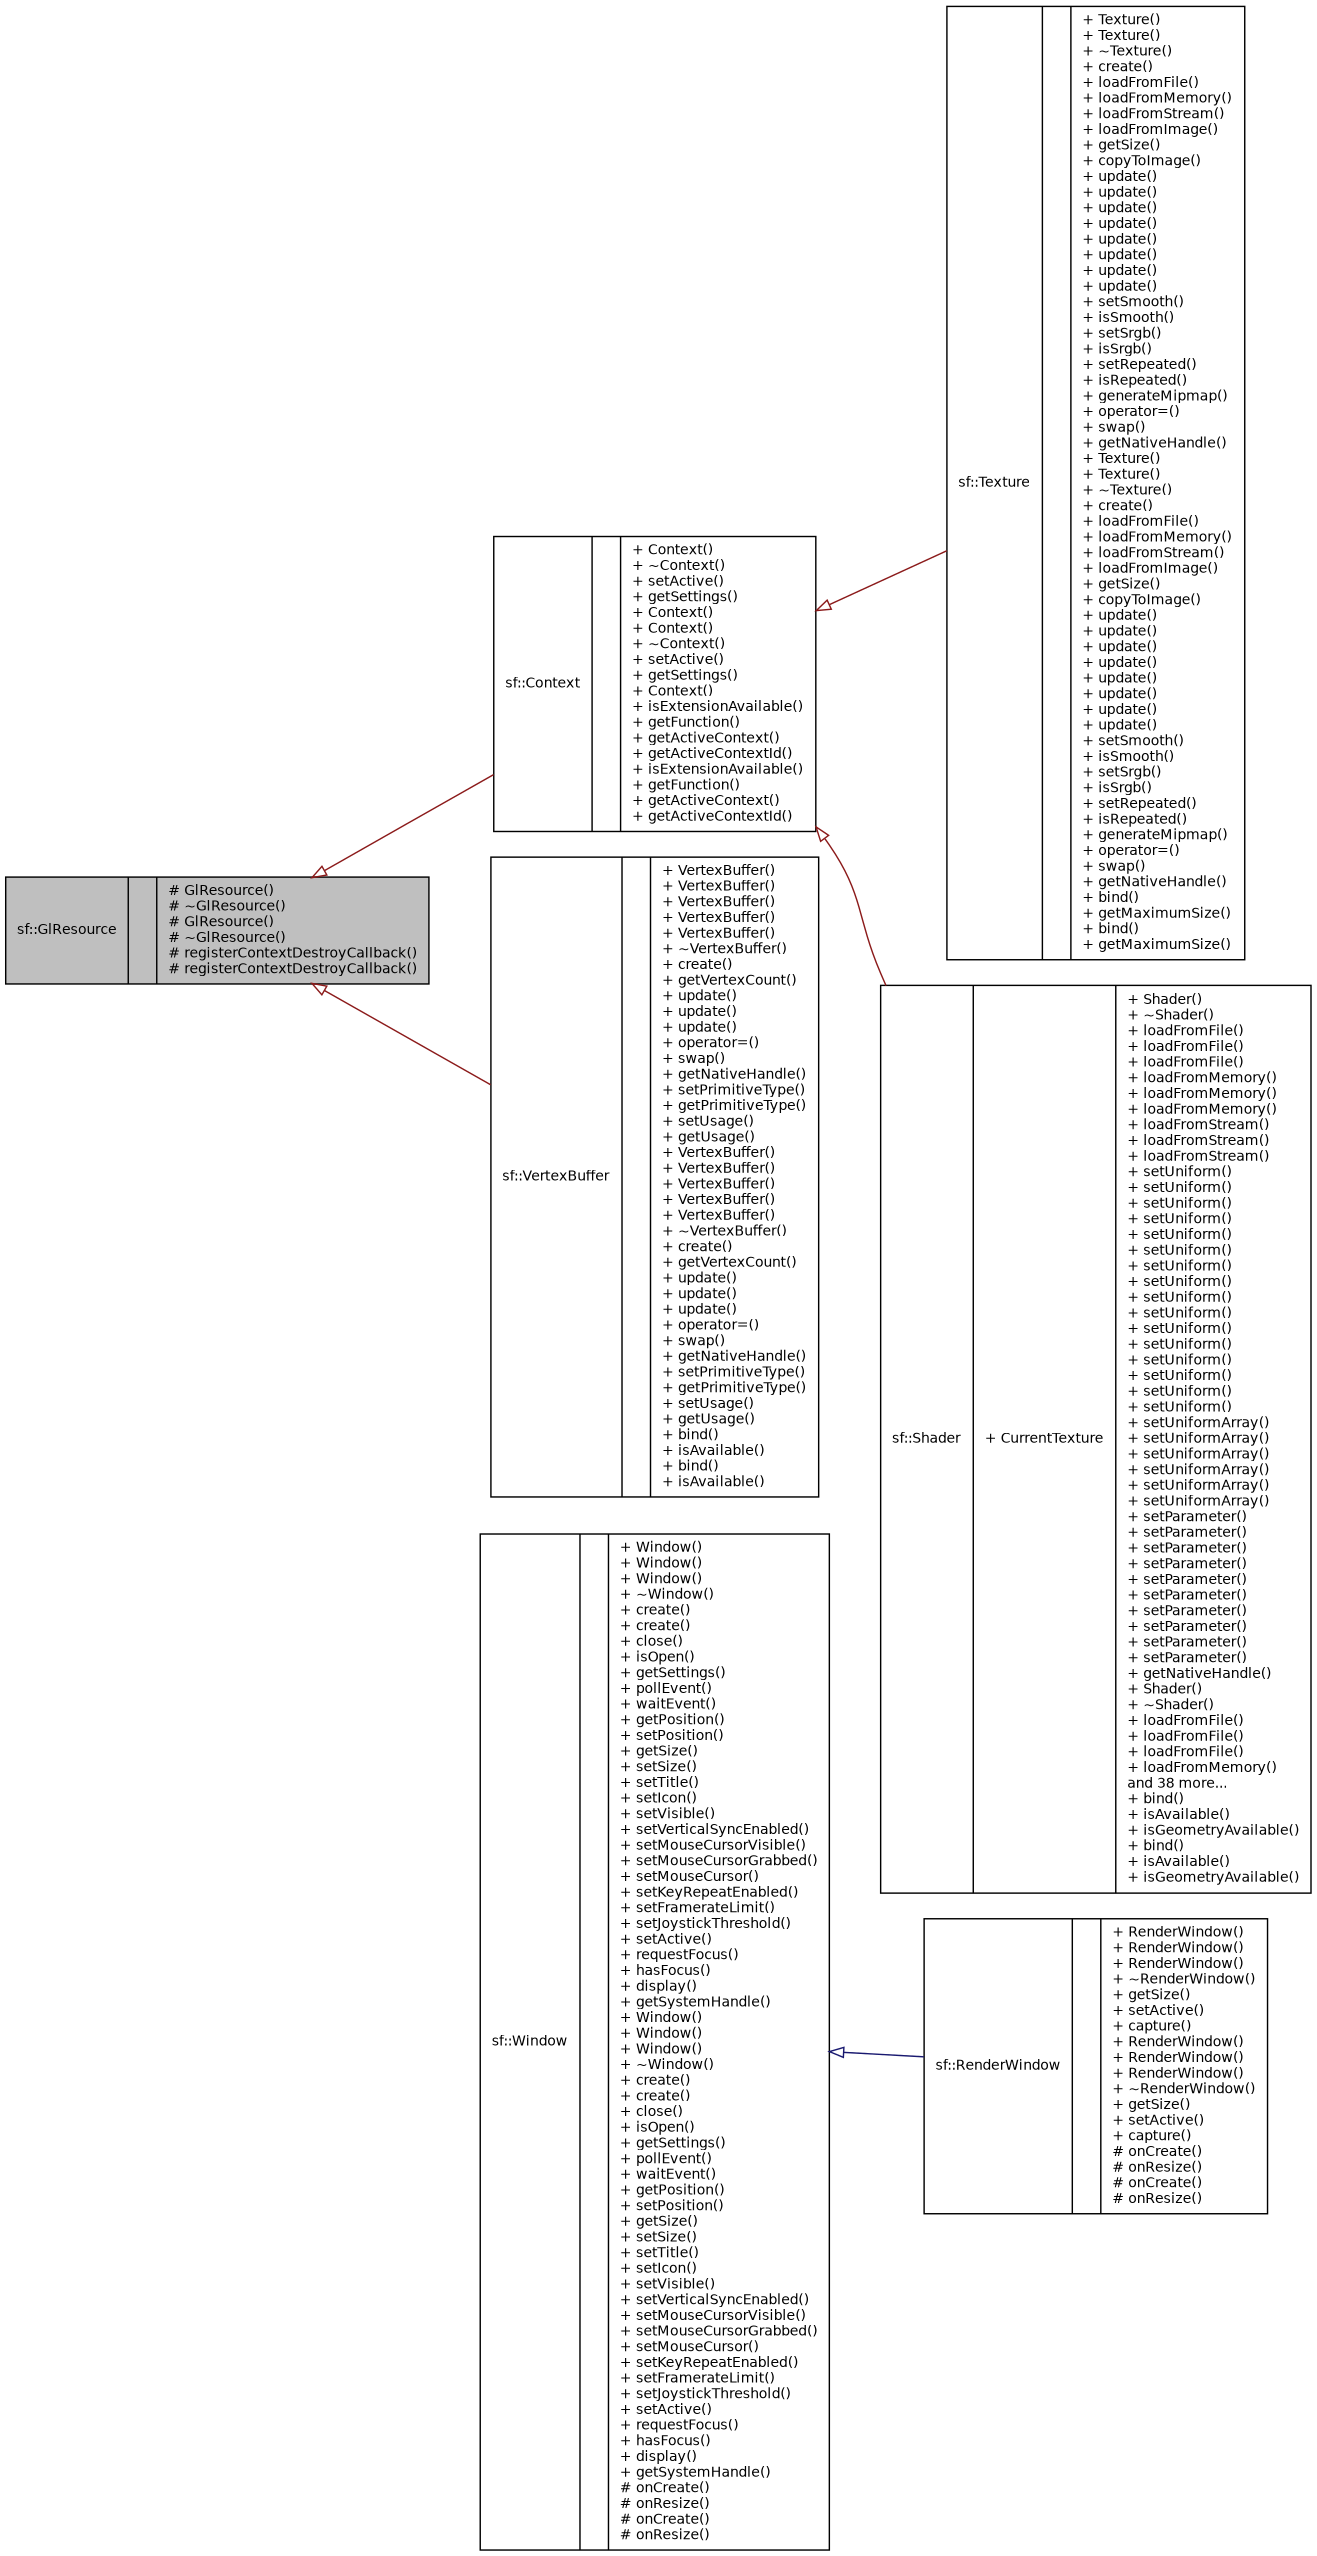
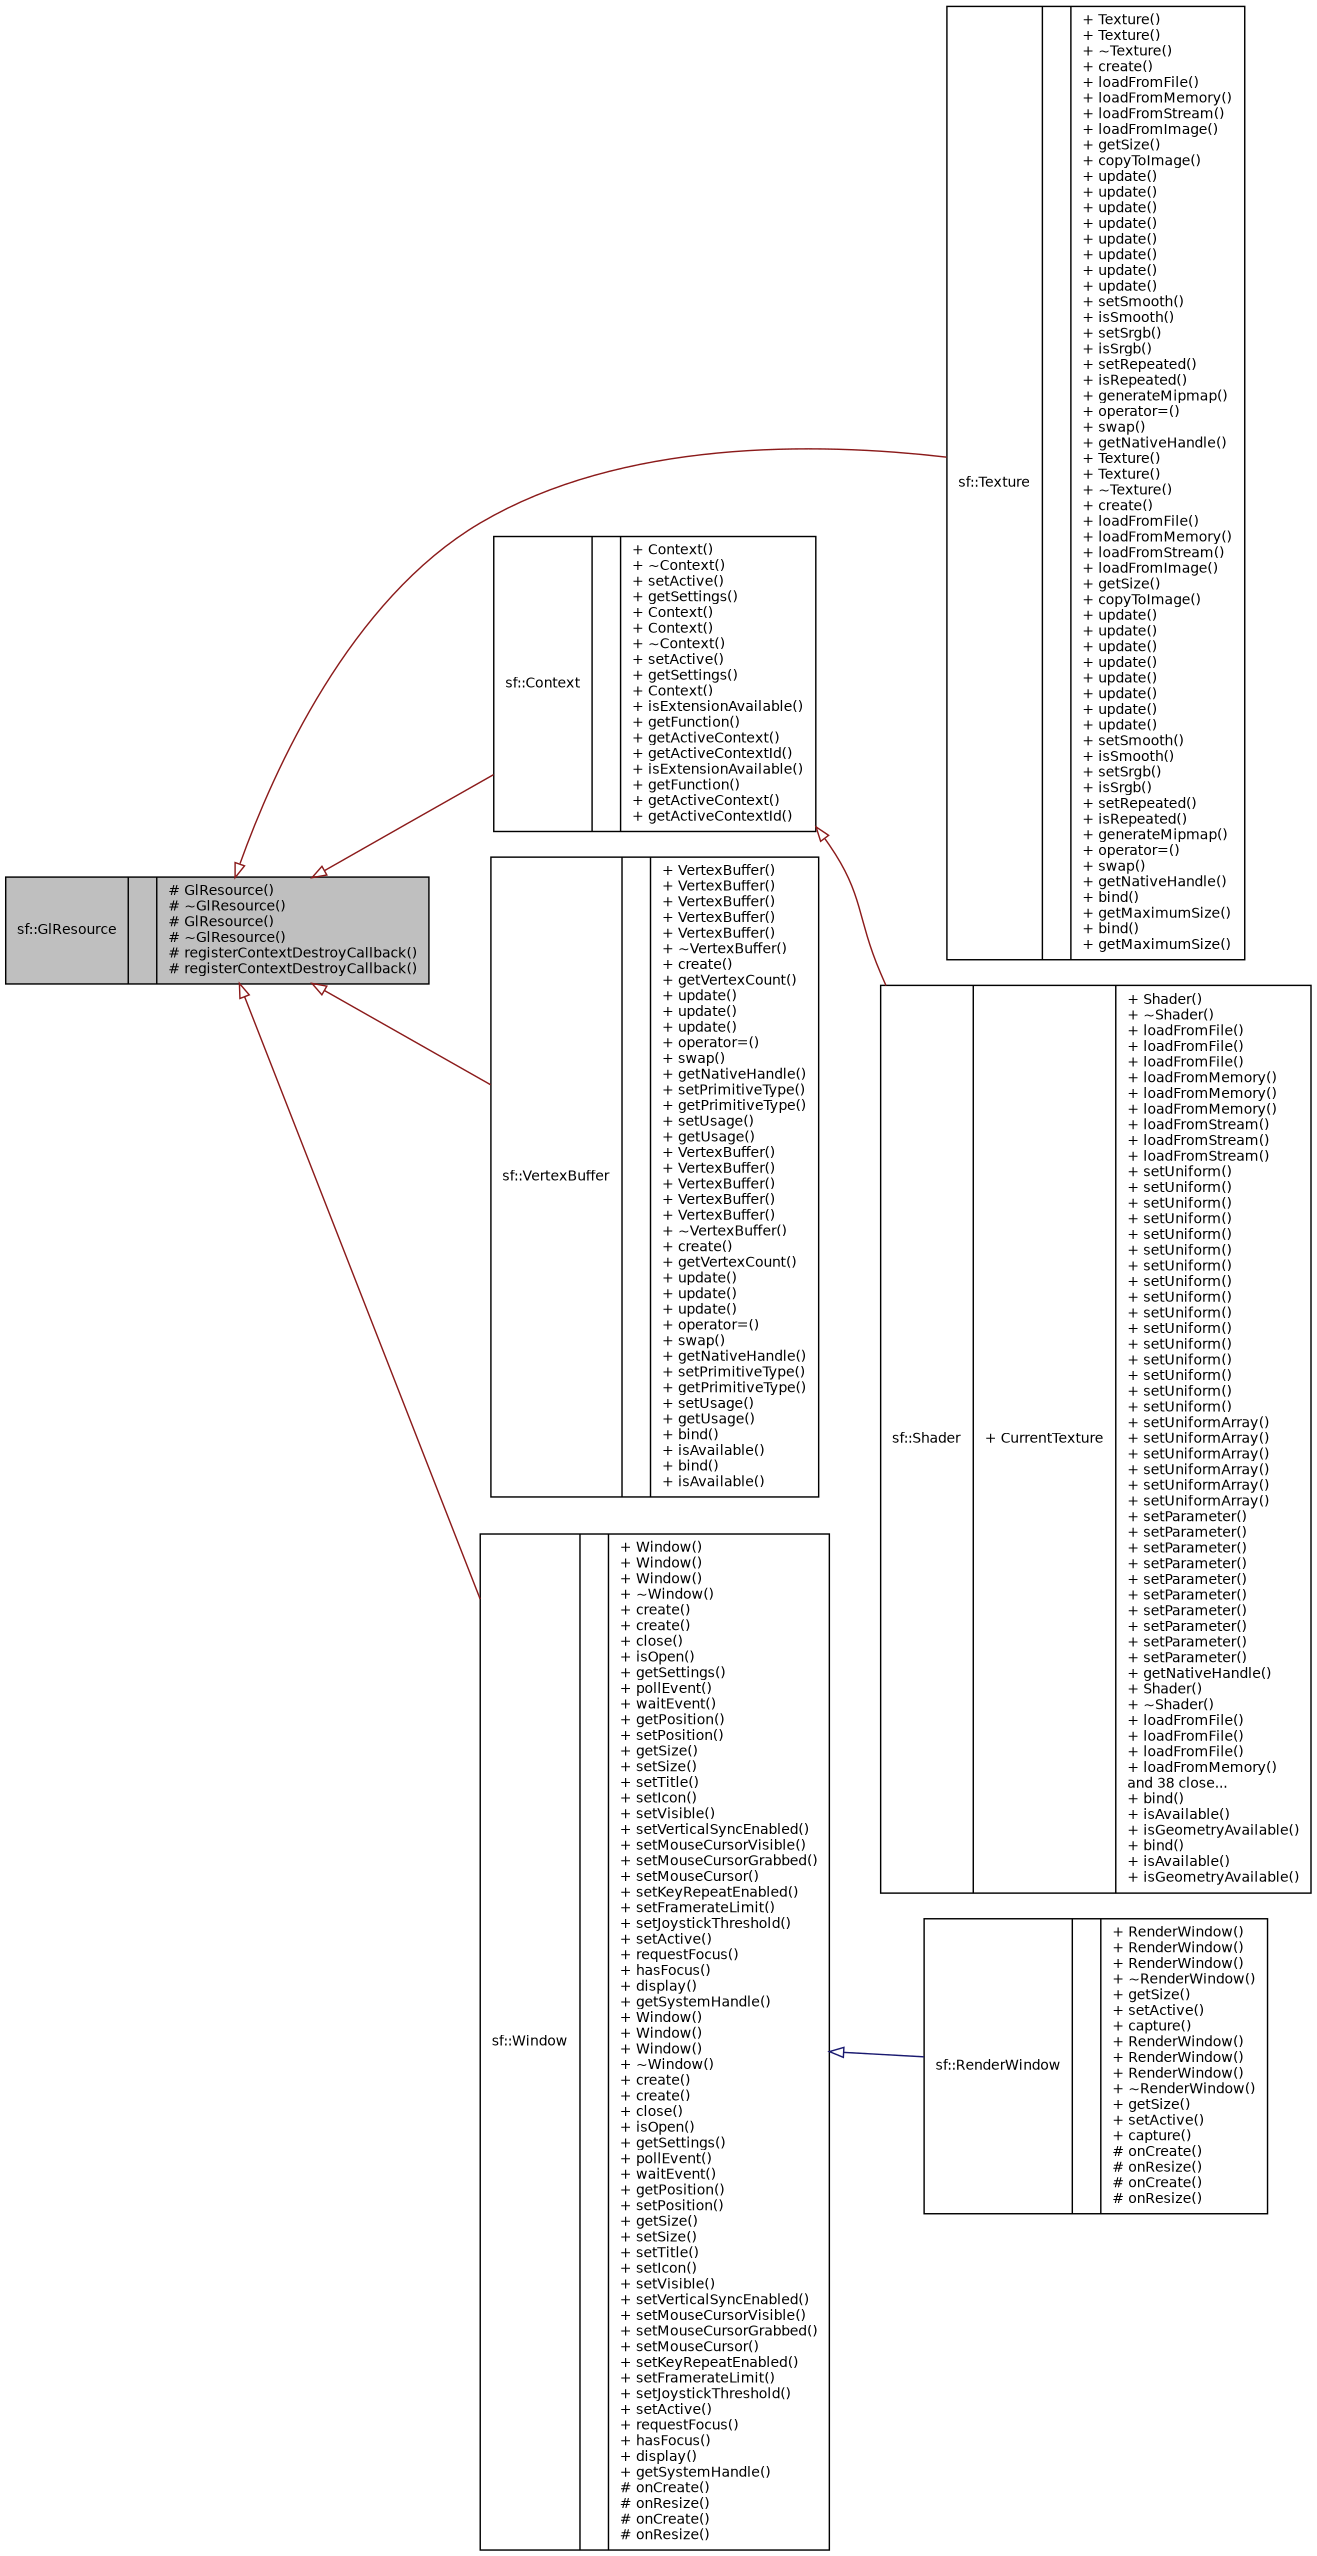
edge "sf::Texture" -> "sf::Context": now "sf::Texture" -> "sf::GlResource"
edge "sf::Window" -> "sf::GlResource": added
node "sf::Shader": text "and 38 more..." -> "and 38 close..."
